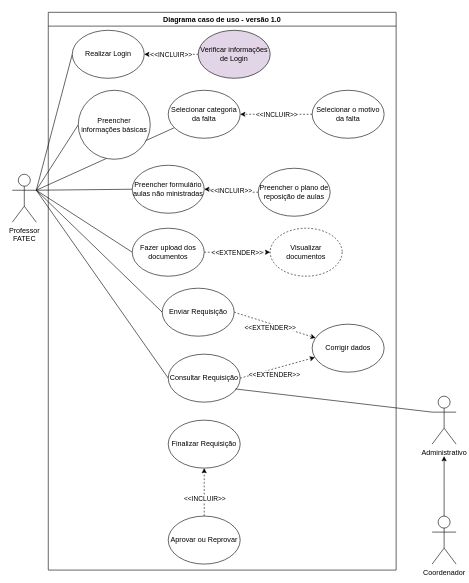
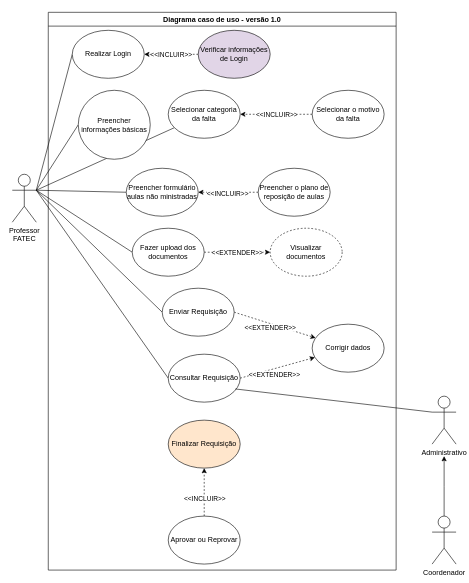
node "Preencher formulário aulas não ministradas": moved (168, 189) -> (162, 192)
node "Finalizar Requisição": fillcolor #ffffff -> #ffe6cc
